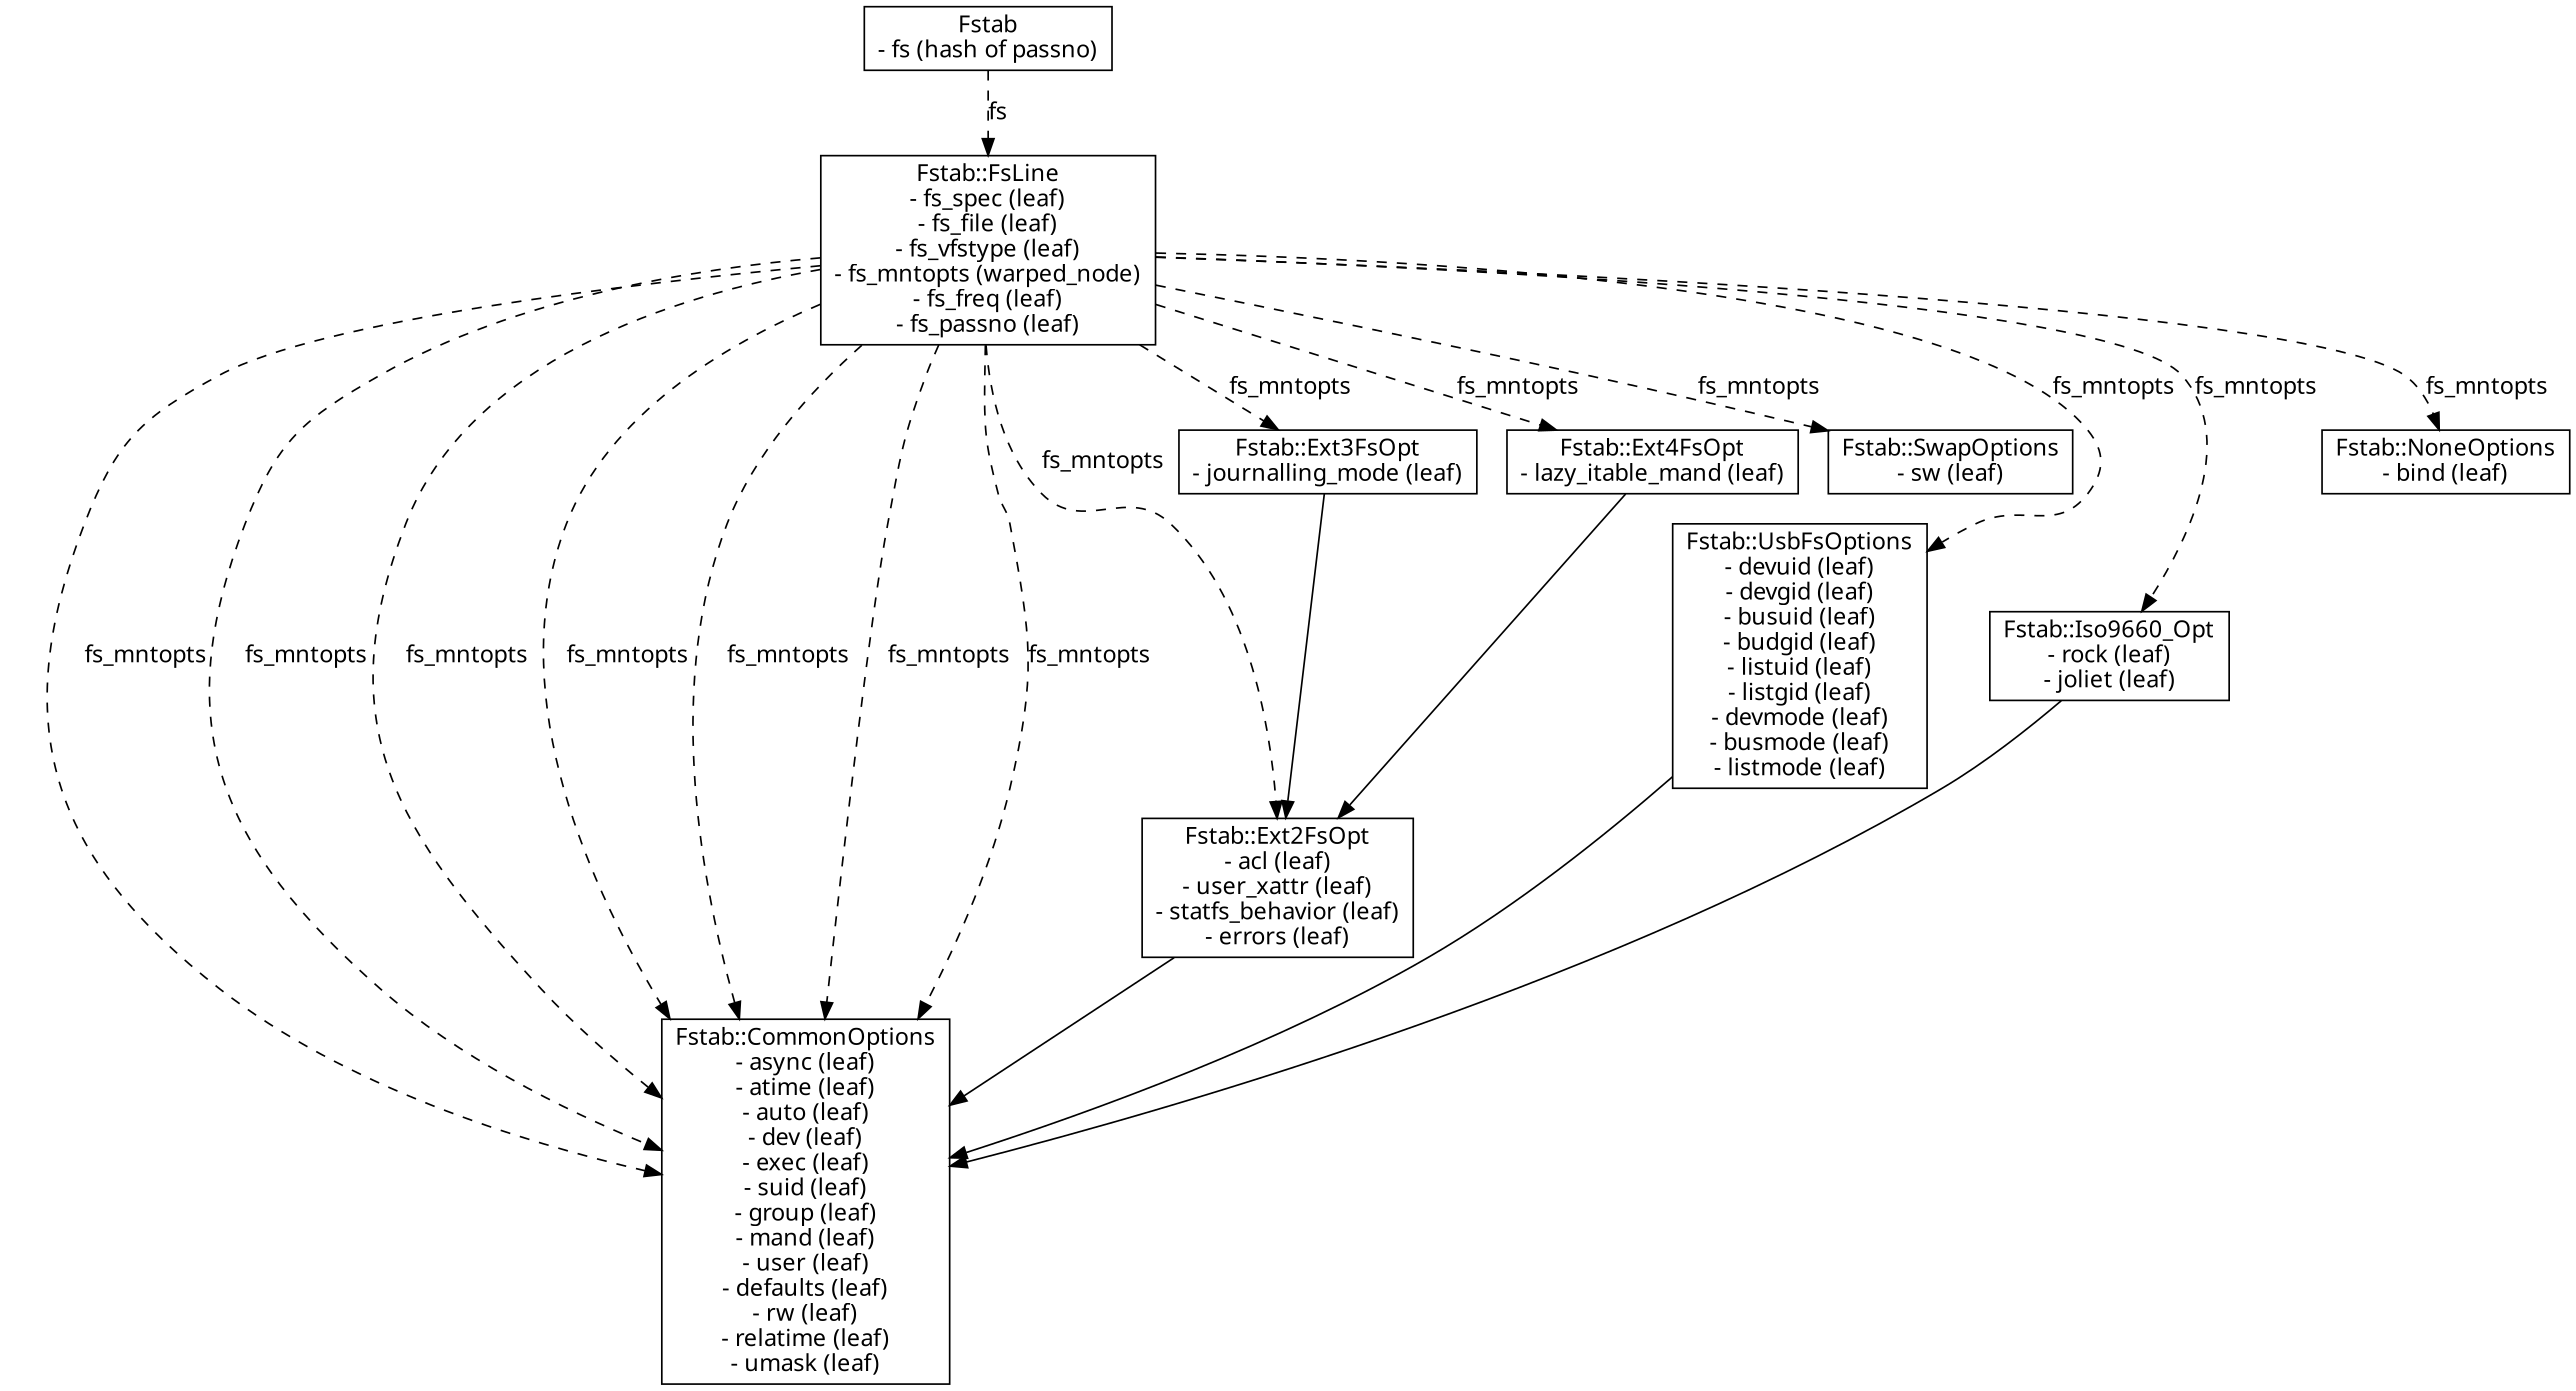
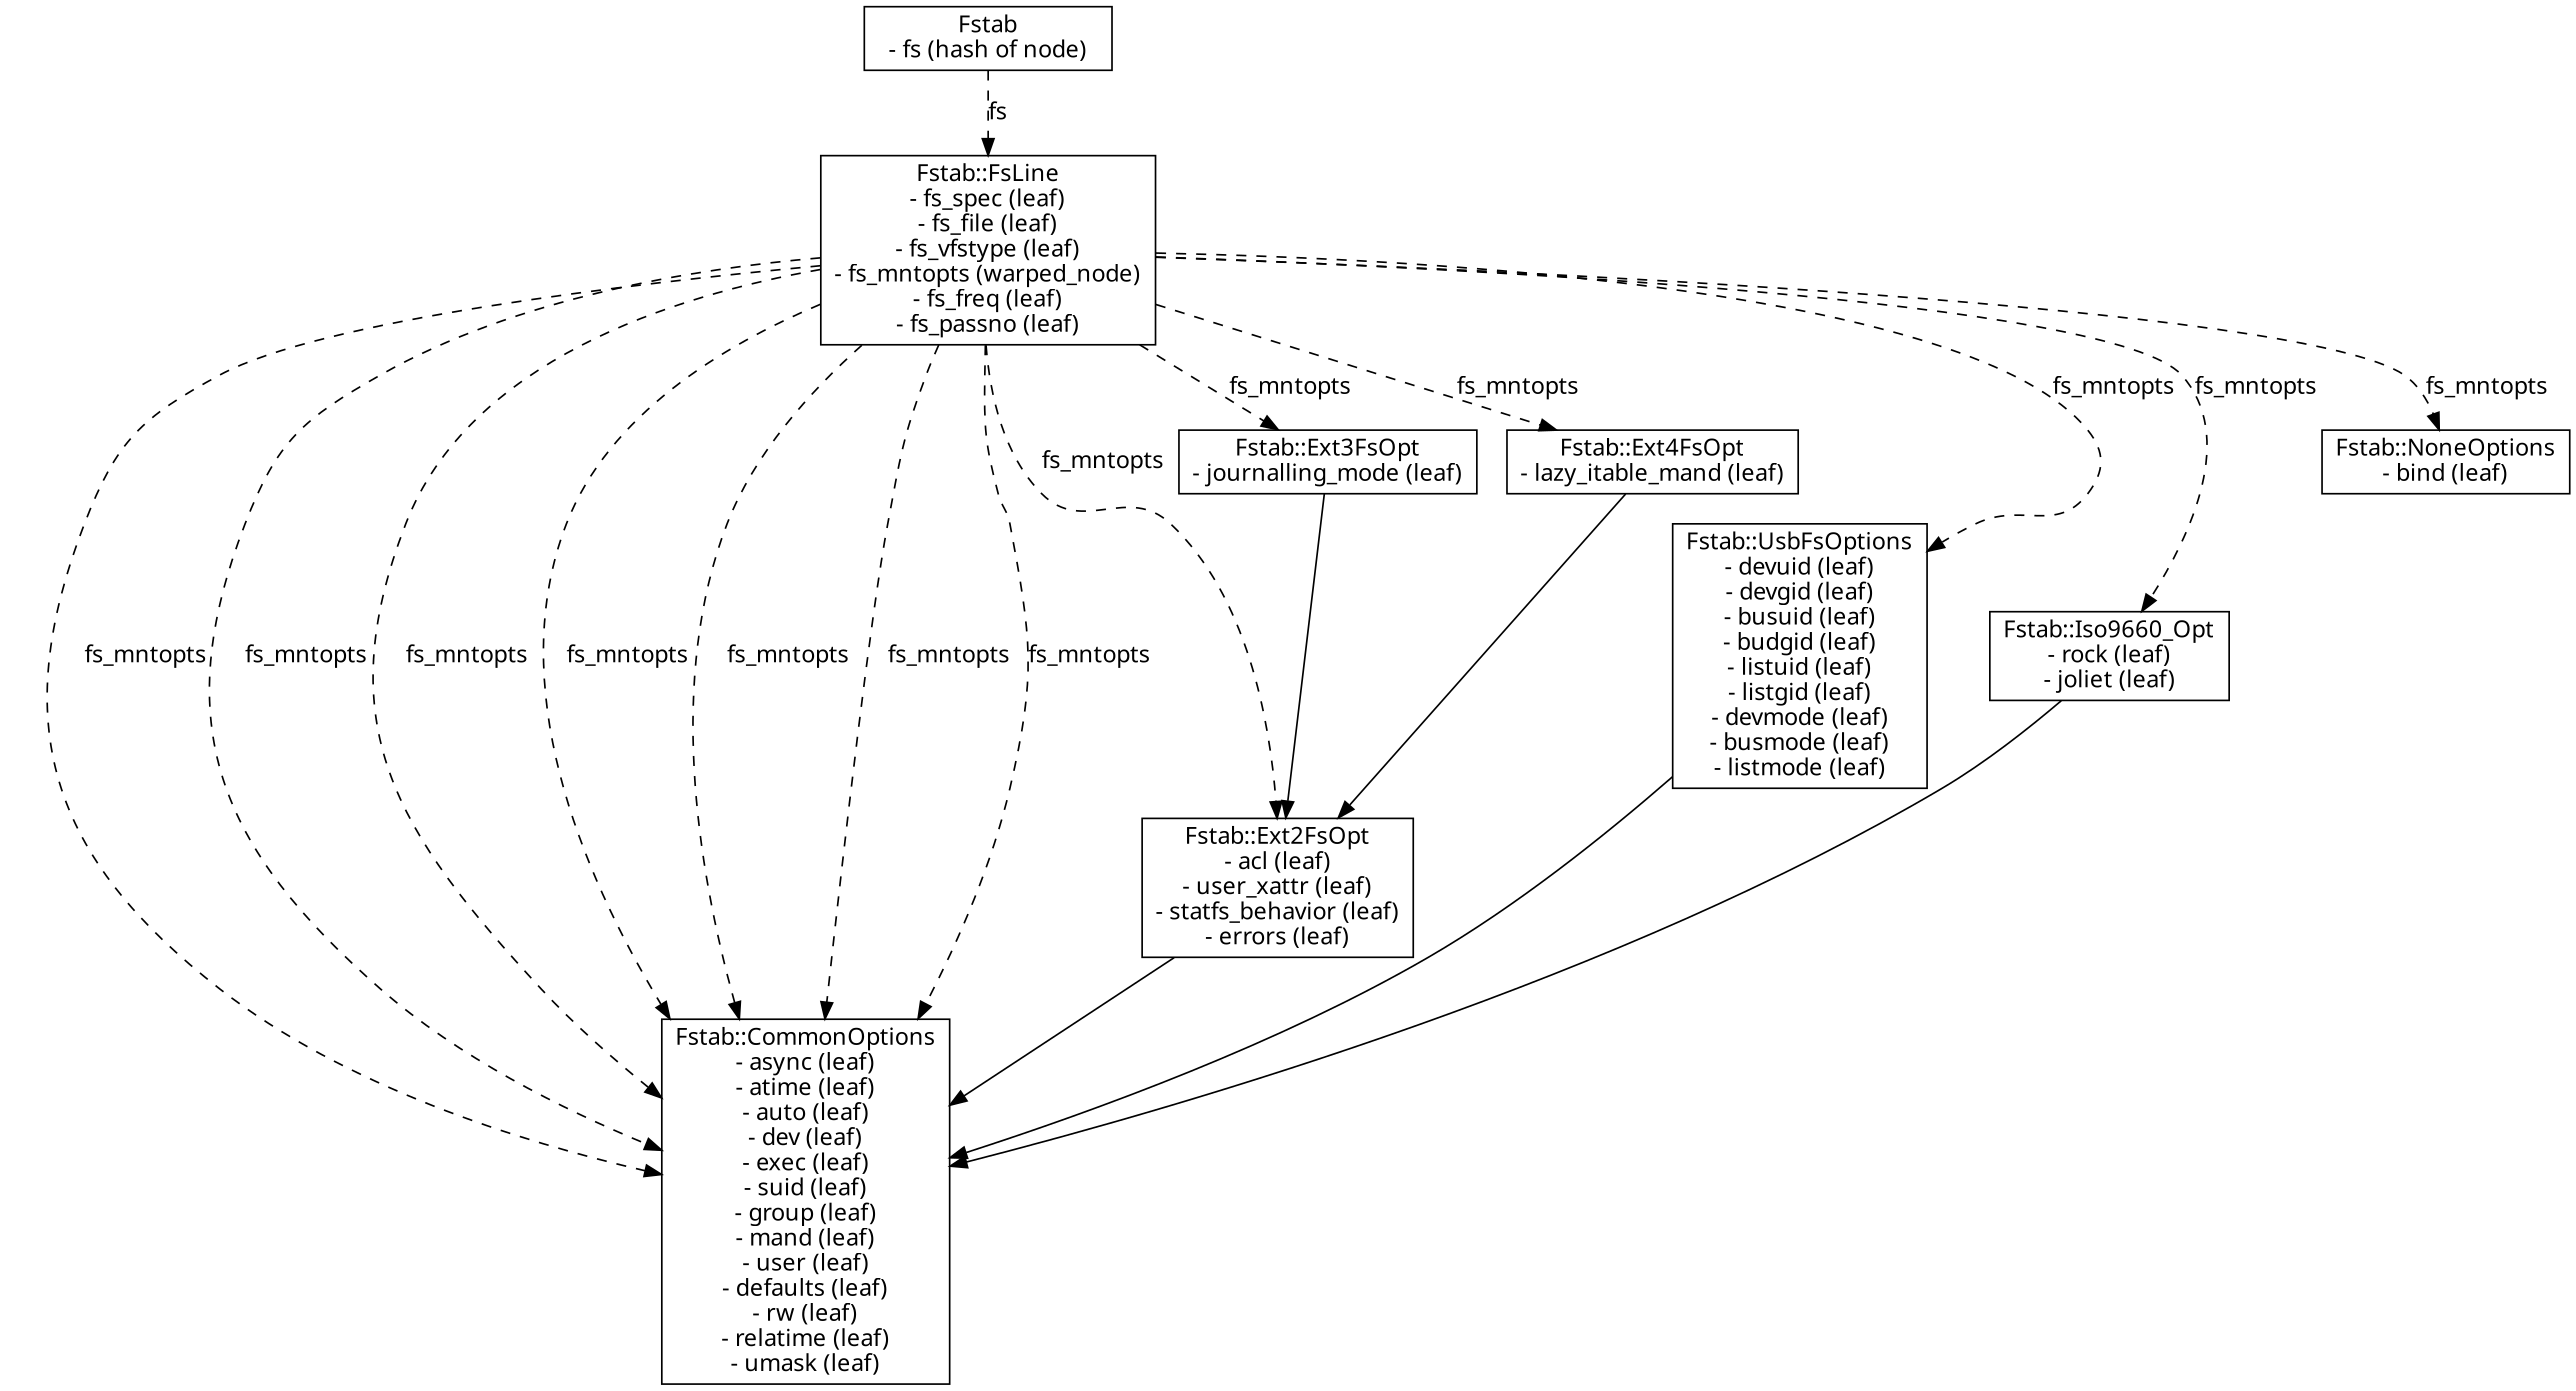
node "Fstab - fs (hash of passno)": label "Fstab - fs (hash of passno)" -> "Fstab - fs (hash of node)"
node "Fstab::SwapOptions - sw (leaf)": removed
